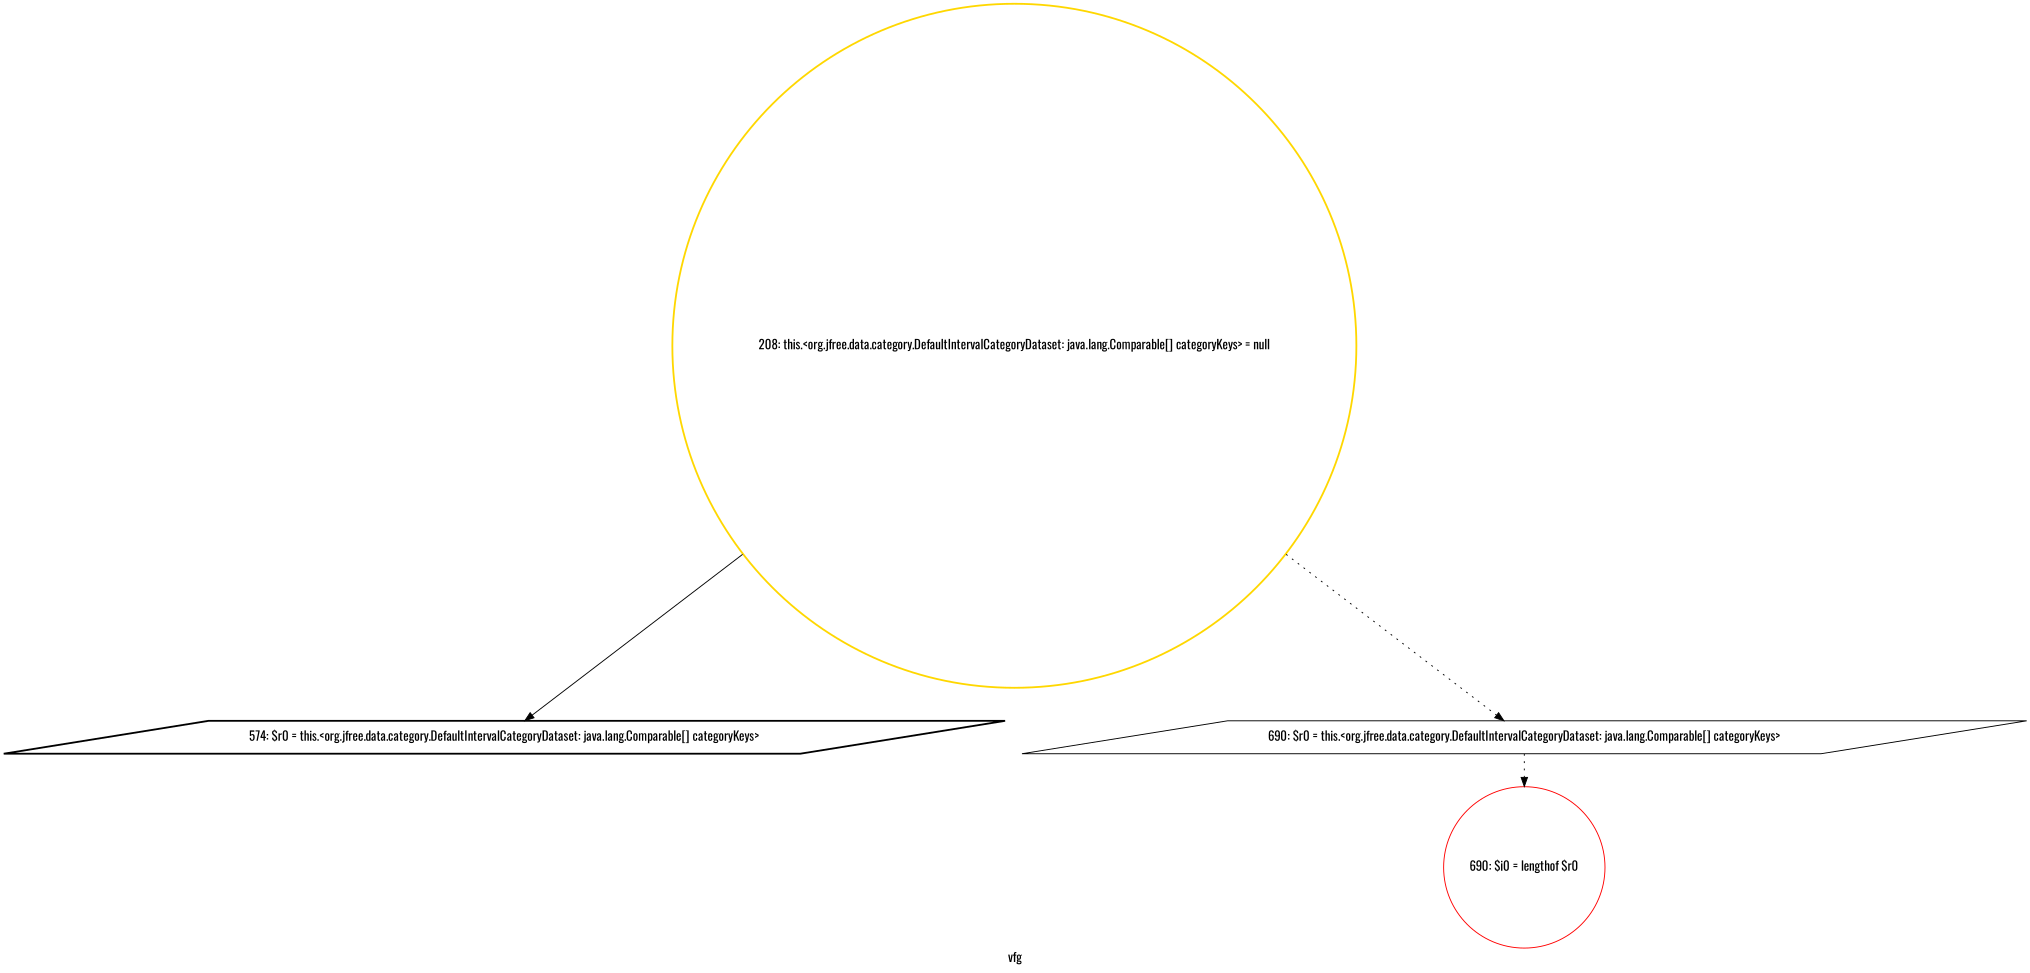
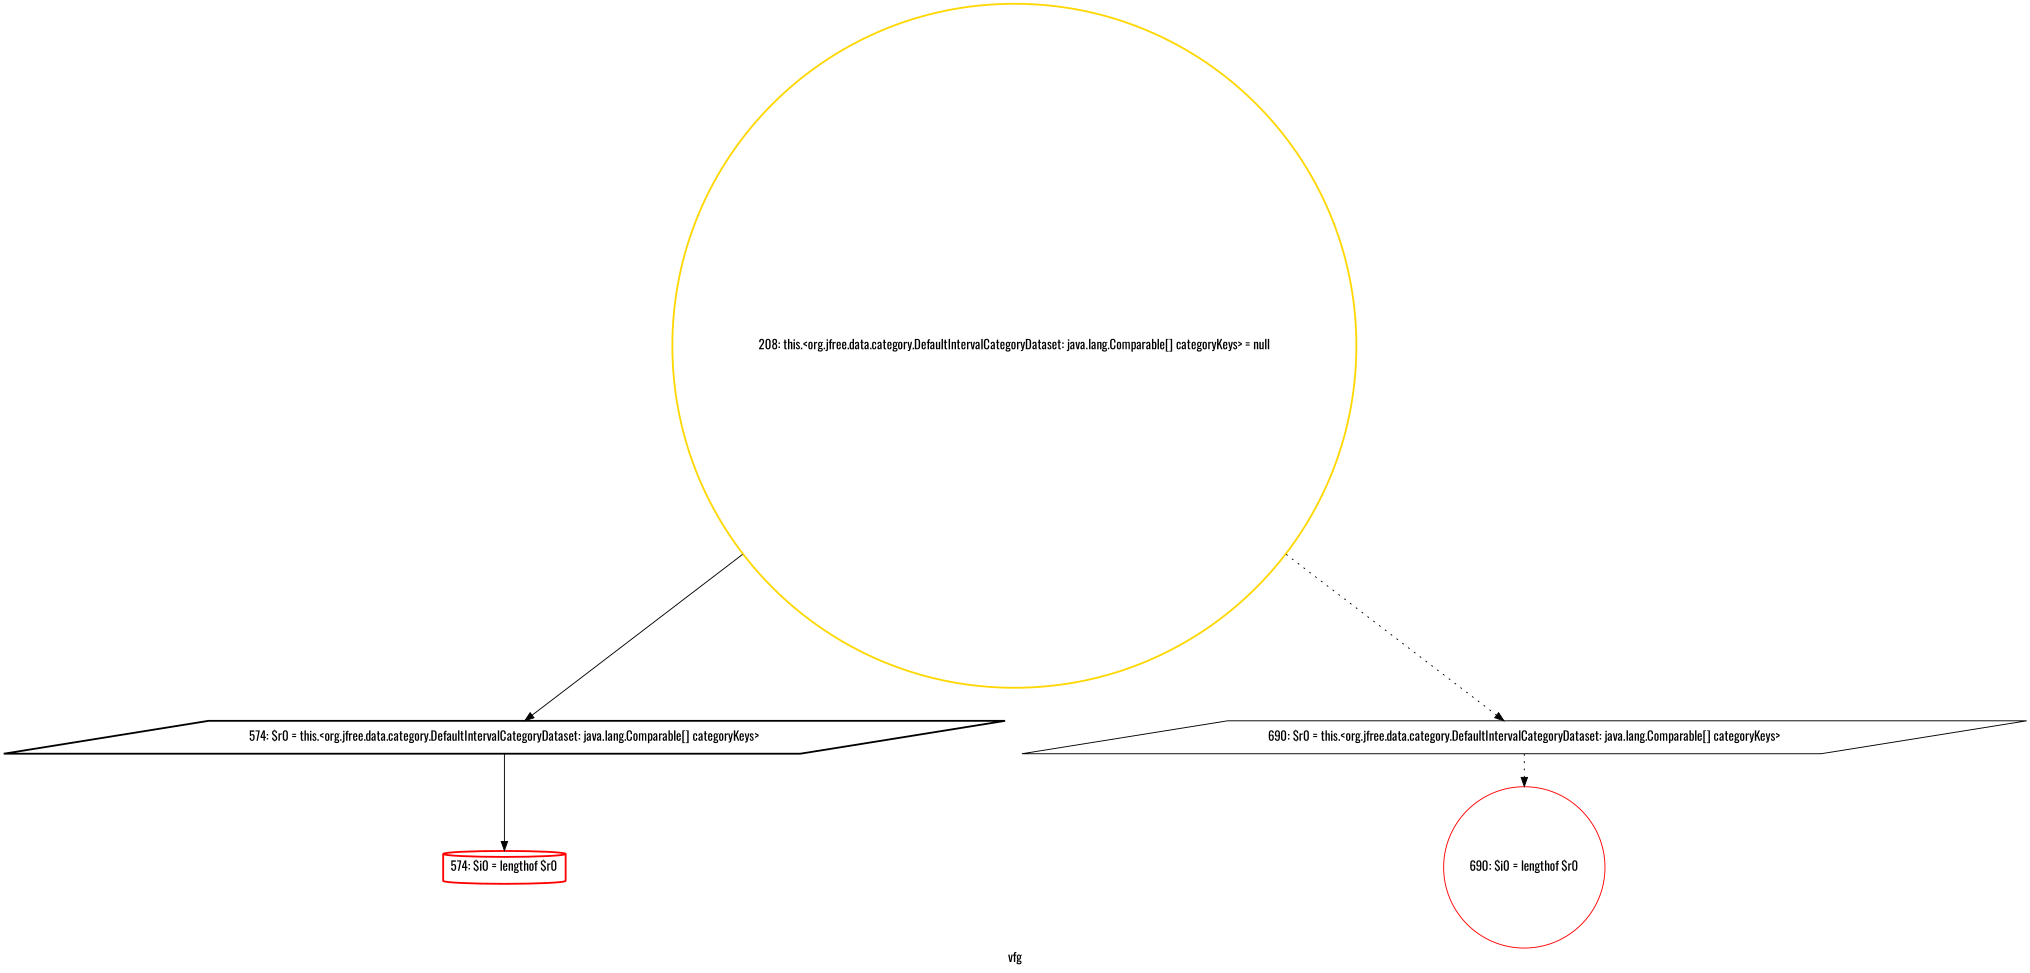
node "574: $i0 = lengthof $r0": added
